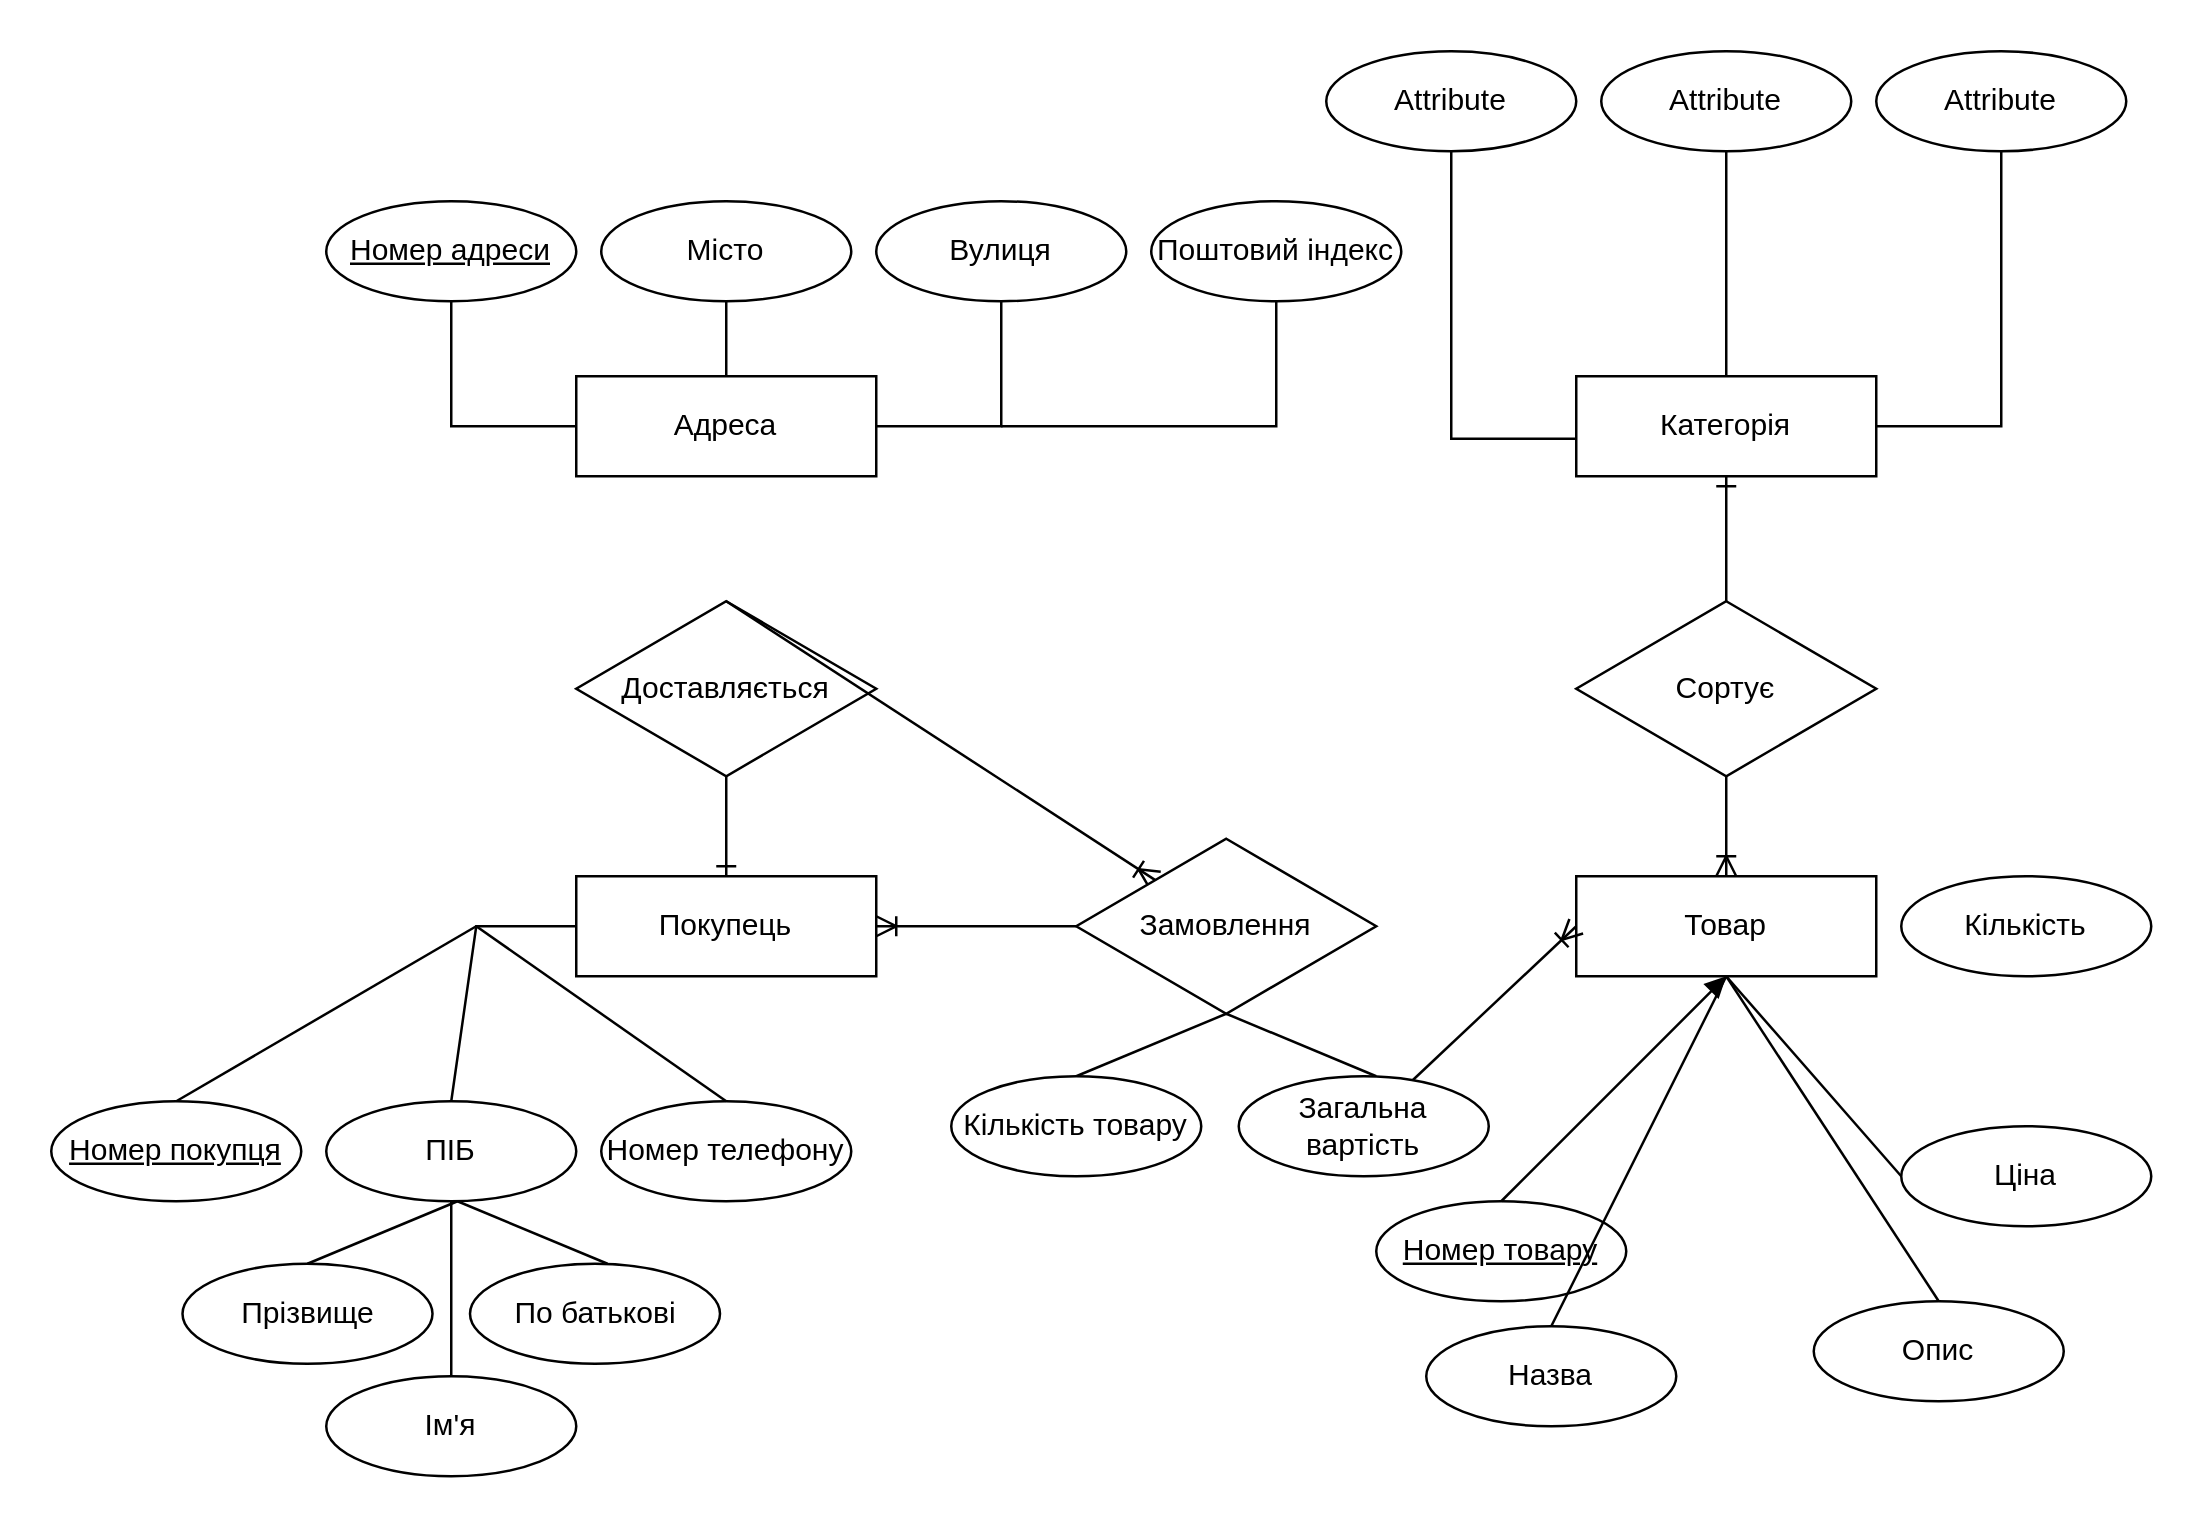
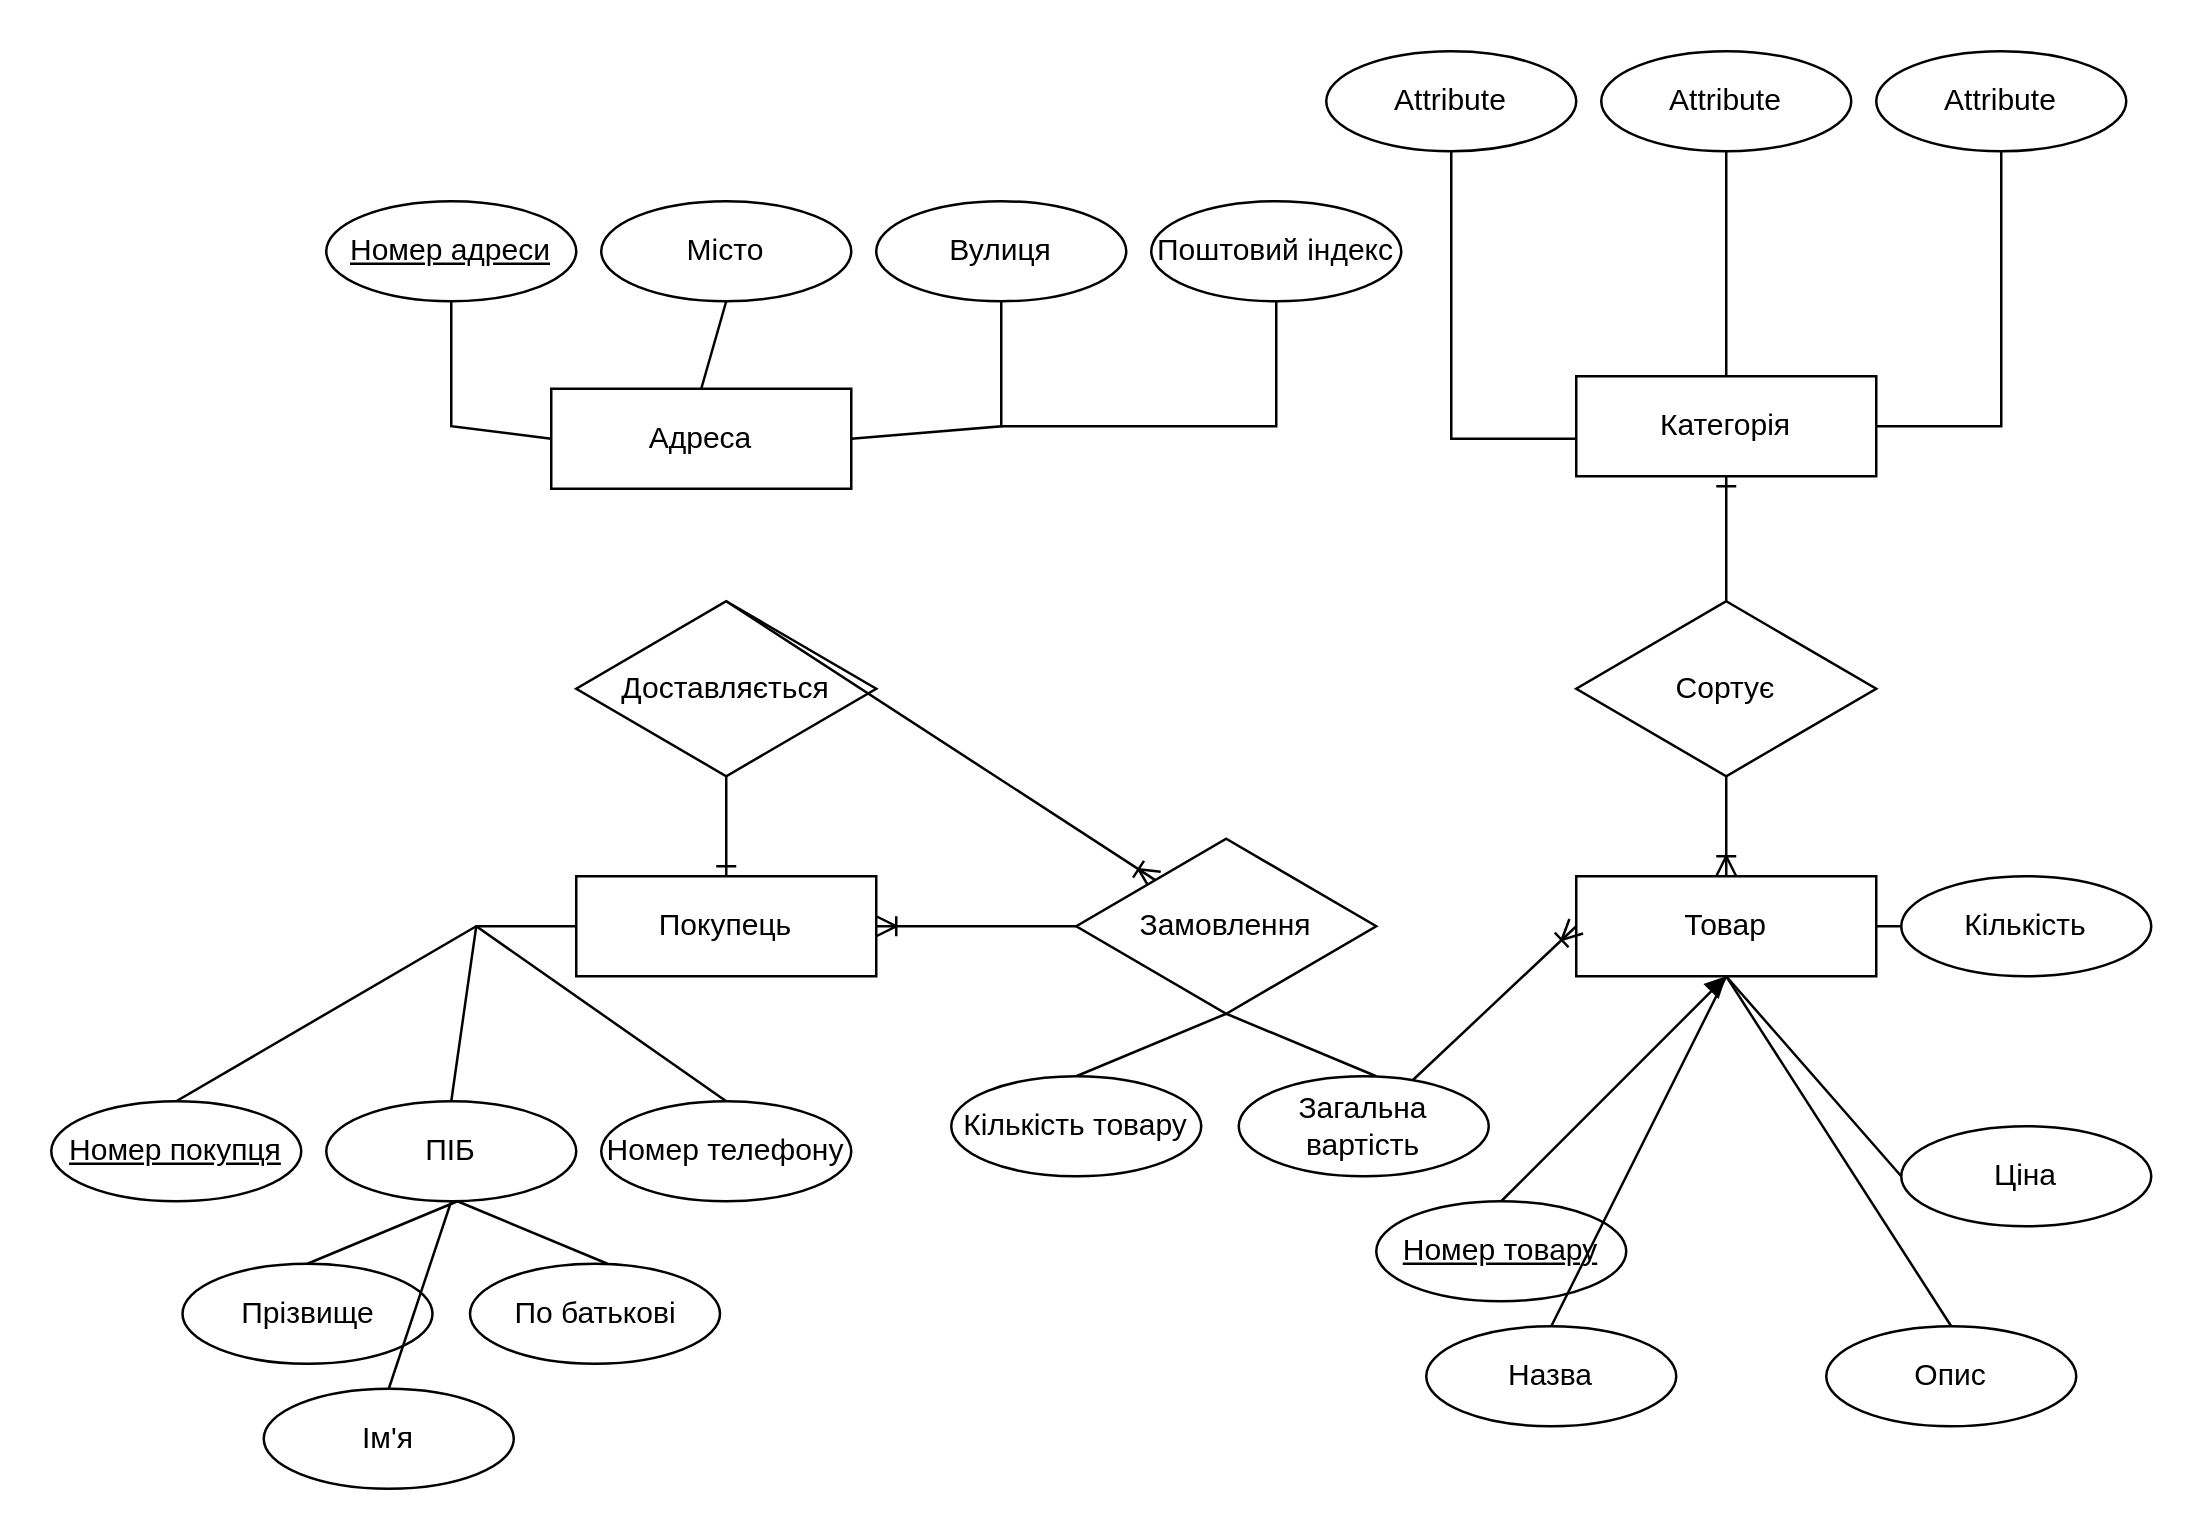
node "Адреса": moved (726, 426) -> (701, 439)
edge "Товар" -- "Кількість": added
node "Опис": moved (1939, 1351) -> (1951, 1376)
node "Ім'я": moved (451, 1426) -> (389, 1439)
